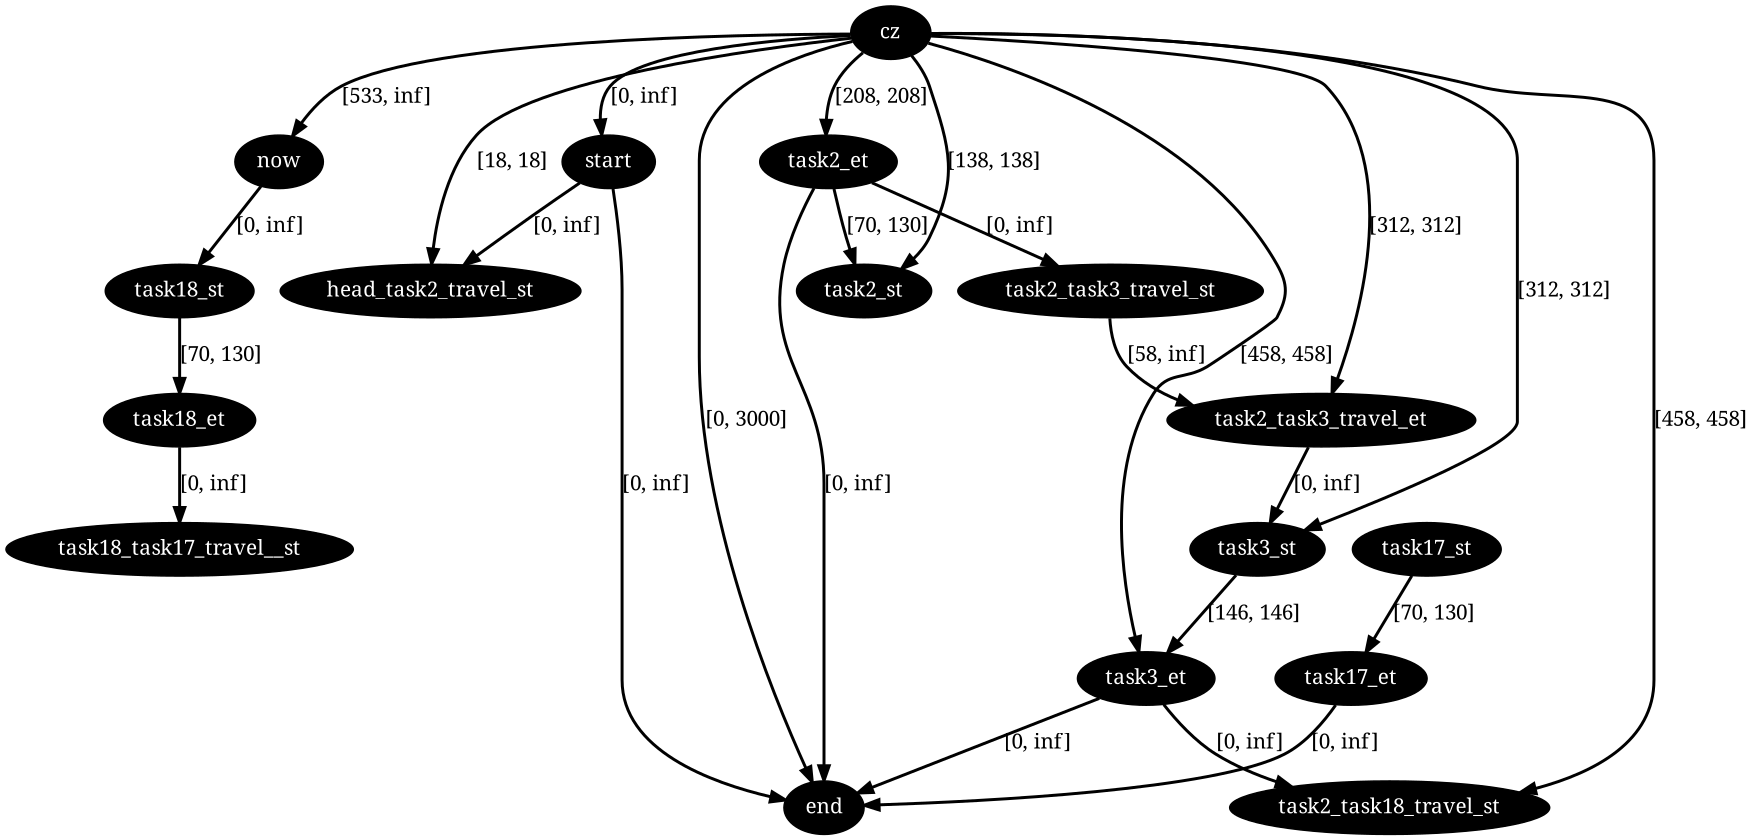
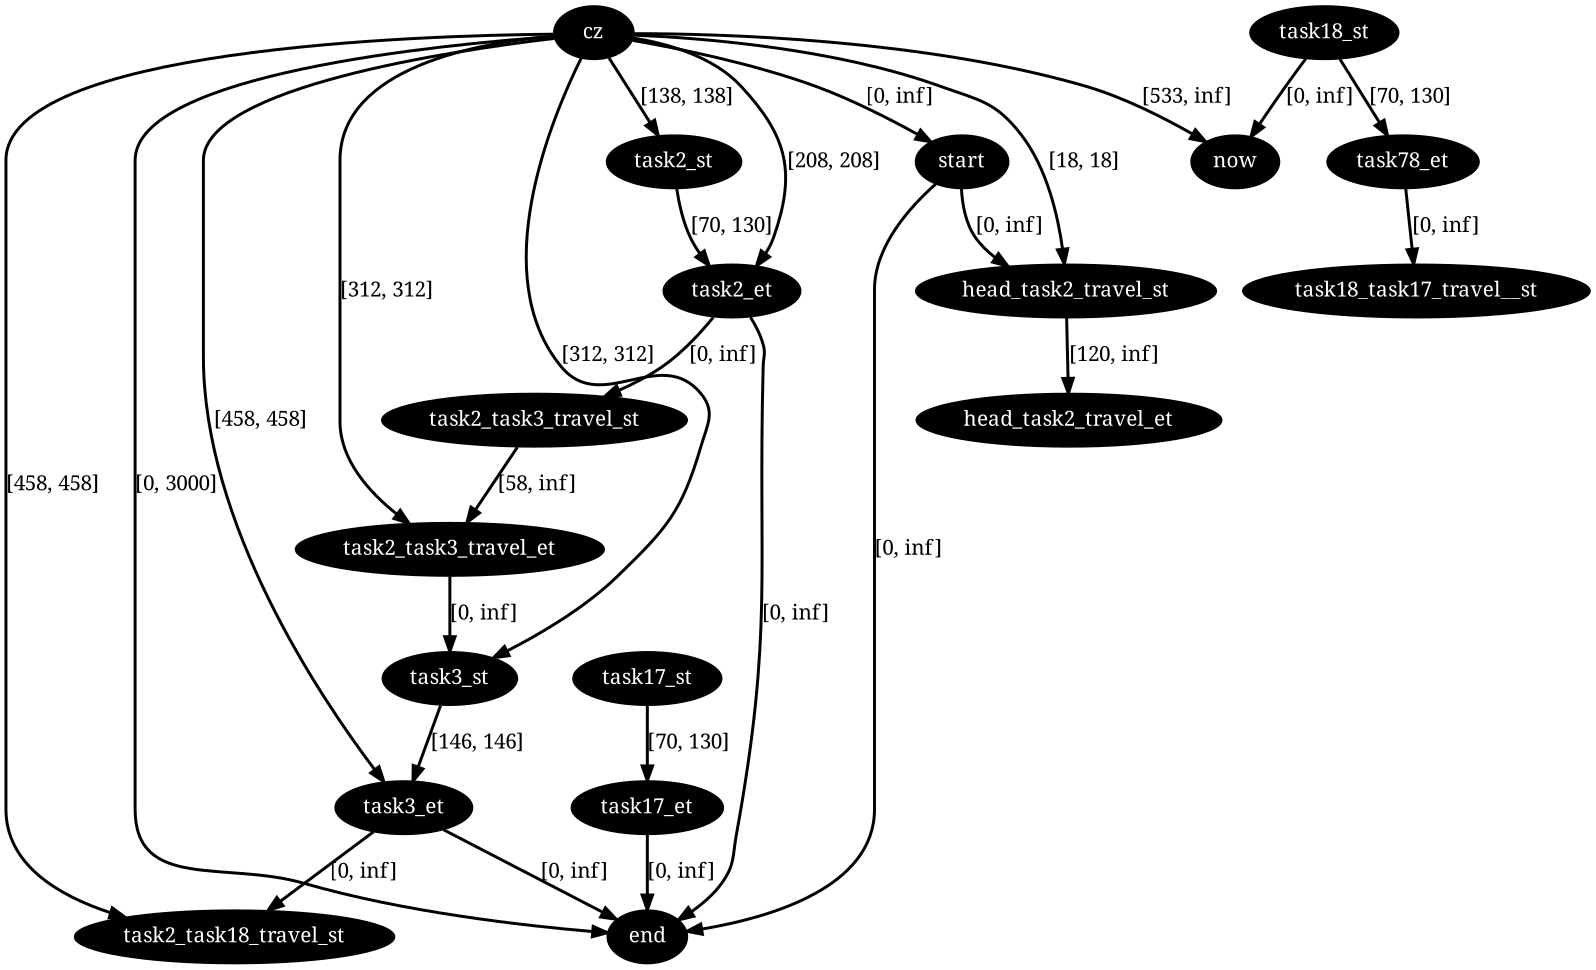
edge "now" -> "task18_st": reversed
edge "task2_et" -> "task2_st": reversed
node "task18_et": label "task18_et" -> "task78_et"
node "head_task2_travel_et": added
